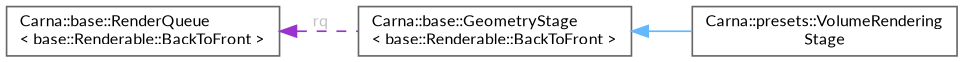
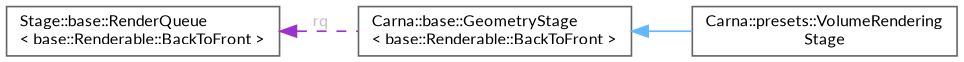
node "Carna::base::RenderQueue < base::Renderable::BackToFront >": label "Carna::base::RenderQueue < base::Renderable::BackToFront >" -> "Stage::base::RenderQueue < base::Renderable::BackToFront >"
